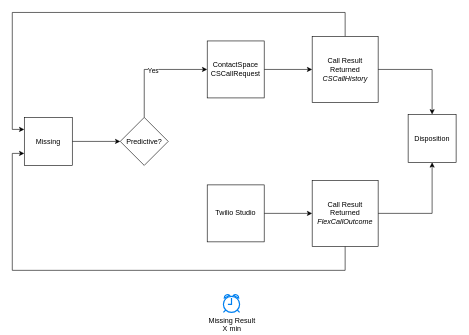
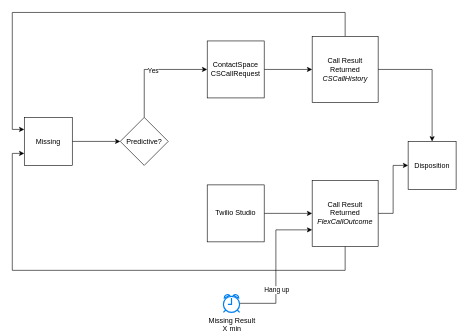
node "Disposition": moved (432, 138) -> (432, 165)
edge "Missing Result X min" -> "Call Result Returned FlexCallOutcome": added, label "Hang up"
